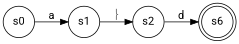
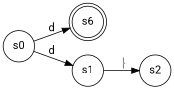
edge "s0" -> "s1": label "a" -> "d"
edge "s2" -> "s6": now "s0" -> "s6"
